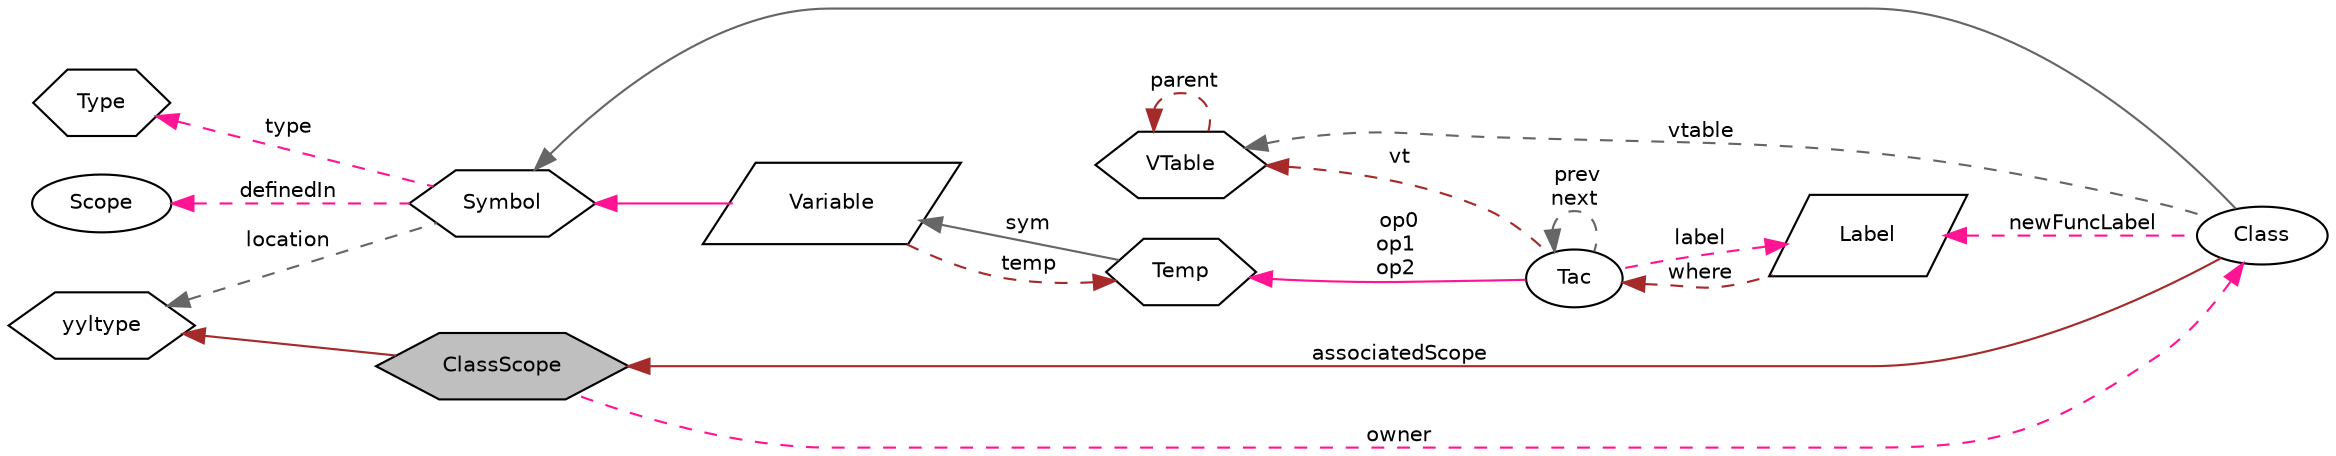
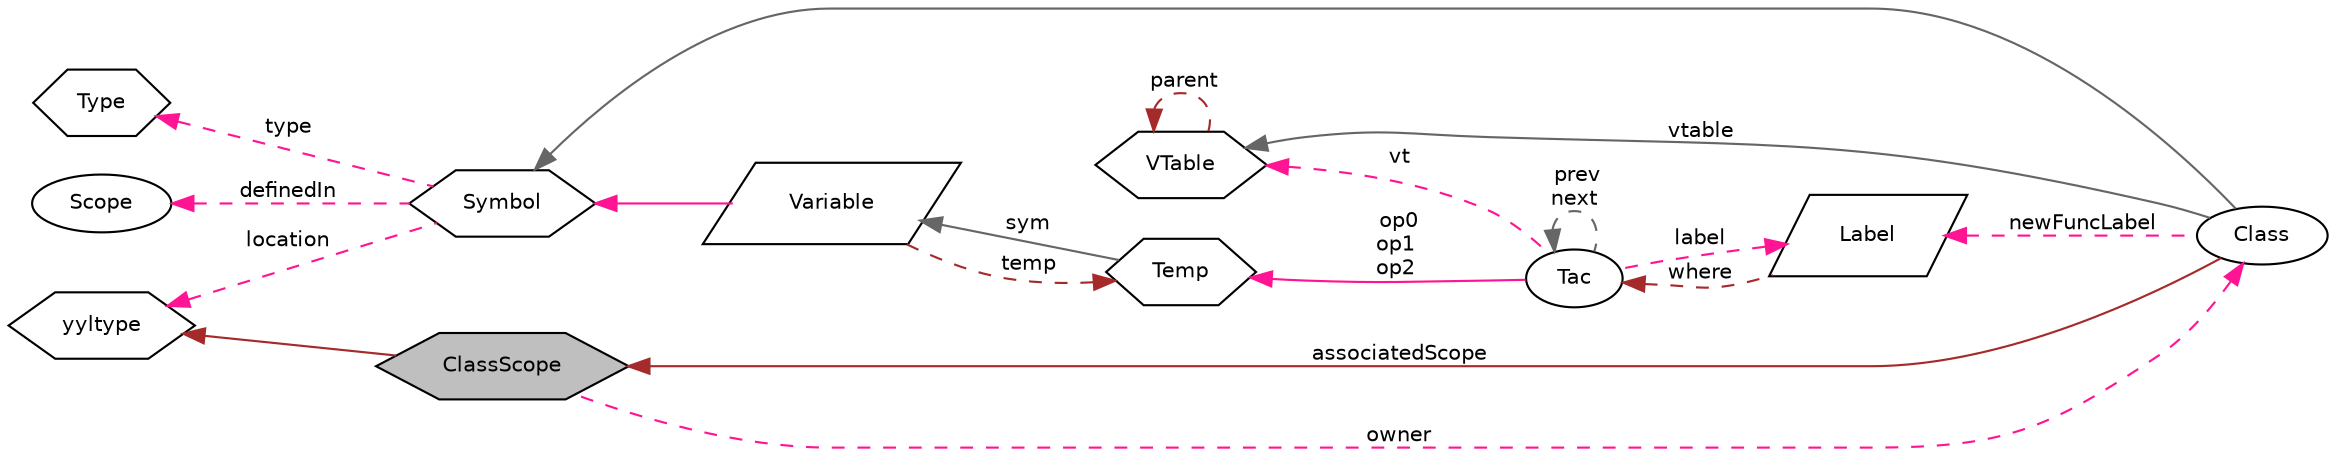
edge "Class" -> "VTable": style dashed -> solid
edge "Tac" -> "VTable": color brown -> deeppink
edge "Symbol" -> "yyltype": color gray40 -> deeppink
